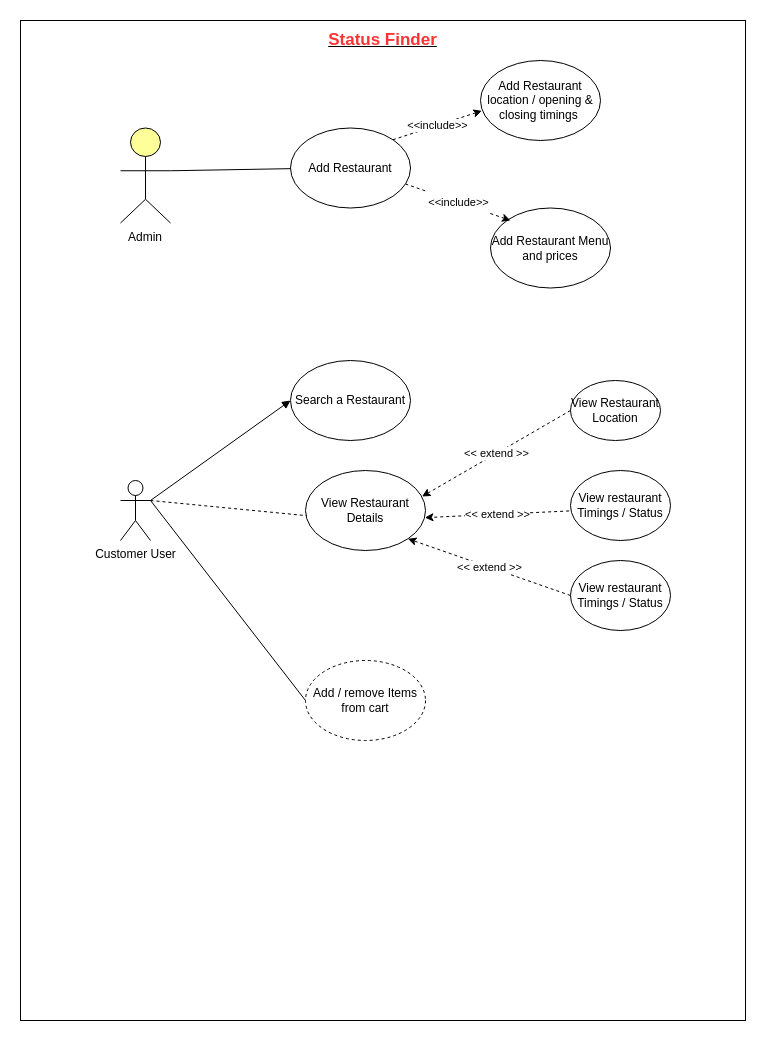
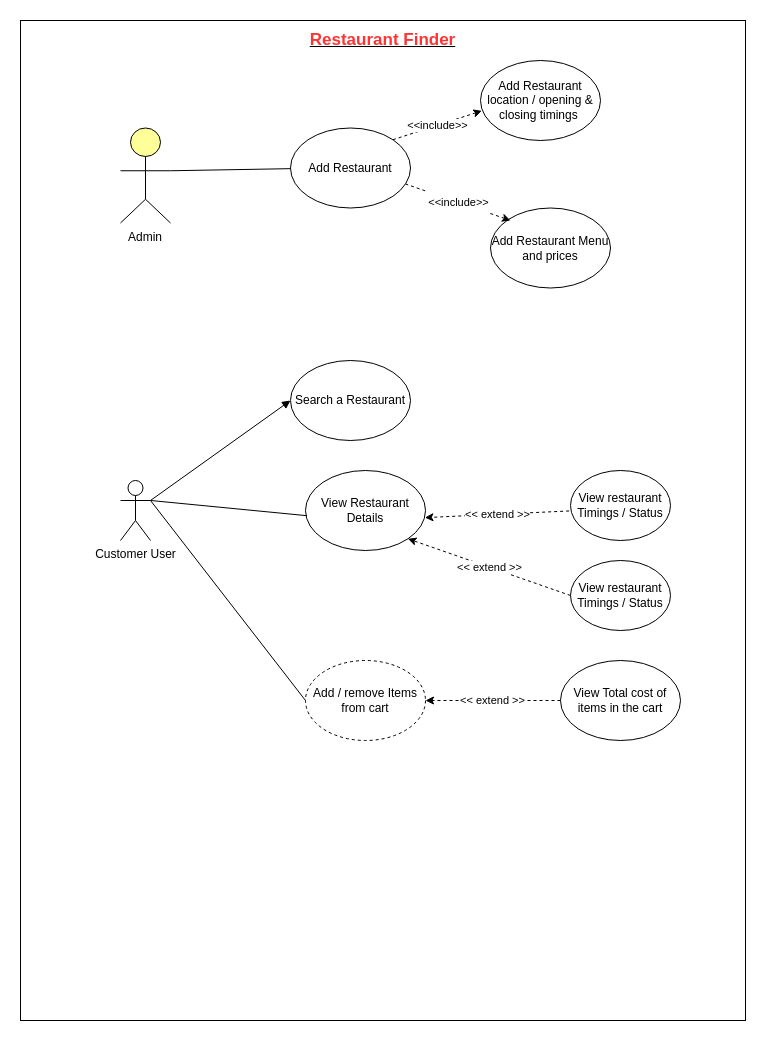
node "Status Finder": label "Status Finder" -> "Restaurant Finder"
node "View Restaurant Location": removed
edge "View Restaurant Location" -> "View Restaurant Details": removed, label "<< extend >>"
edge "Customer User" -- "View Restaurant Details": style dashed -> solid
edge "View Total cost of items in the cart" -> "Add / remove Items from cart": added, label "<< extend >>"
node "View Total cost of items in the cart": added
